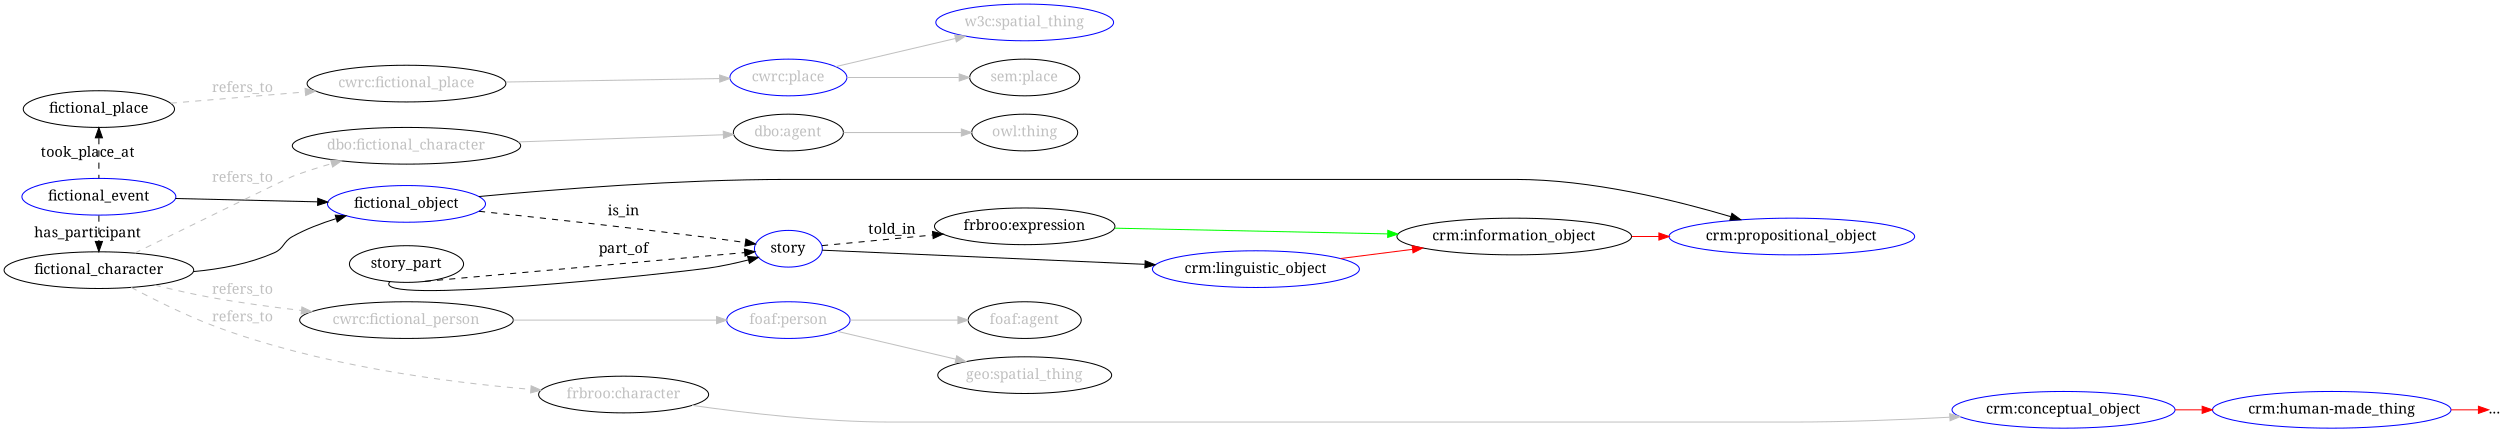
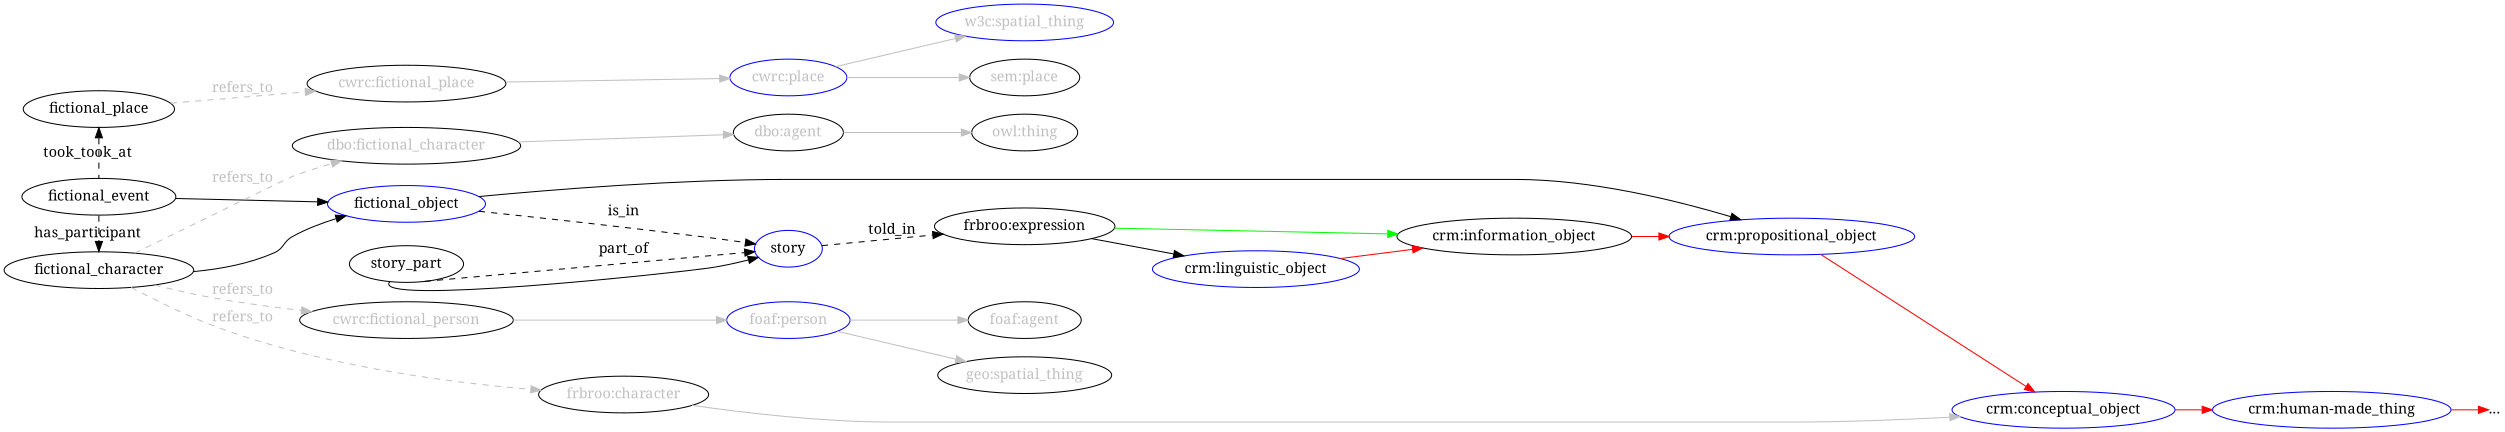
edge "fictional_event" -> "fictional_place": label "took_place_at" -> "took_took_at"
node "fictional_event": color blue -> black
edge "story" -> "crm:linguistic_object": now "frbroo:expression" -> "crm:linguistic_object"
edge "crm:propositional_object" -> "crm:conceptual_object": added
